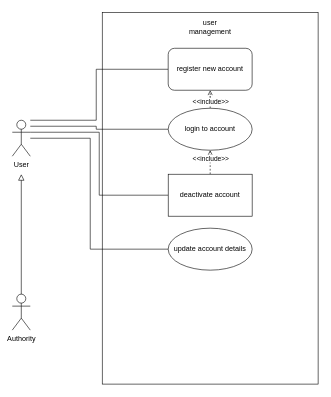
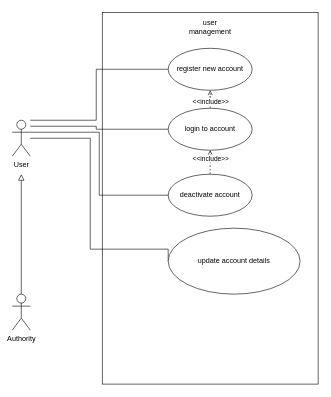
node "register new account": shape rounded rectangle -> ellipse
node "deactivate account": shape rectangle -> ellipse
node "update account details": size 84x42 -> 132x66
